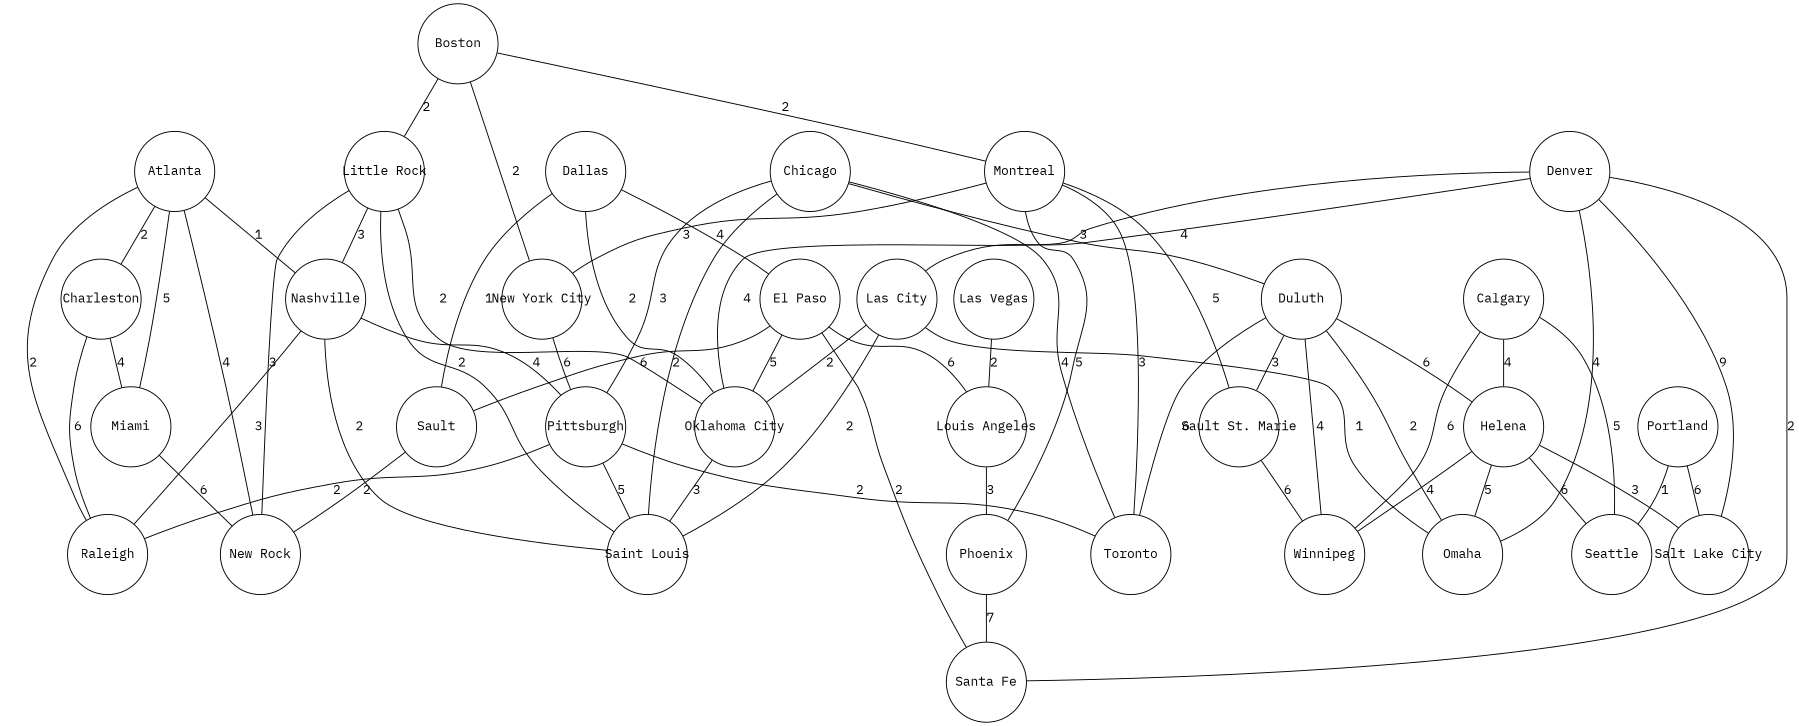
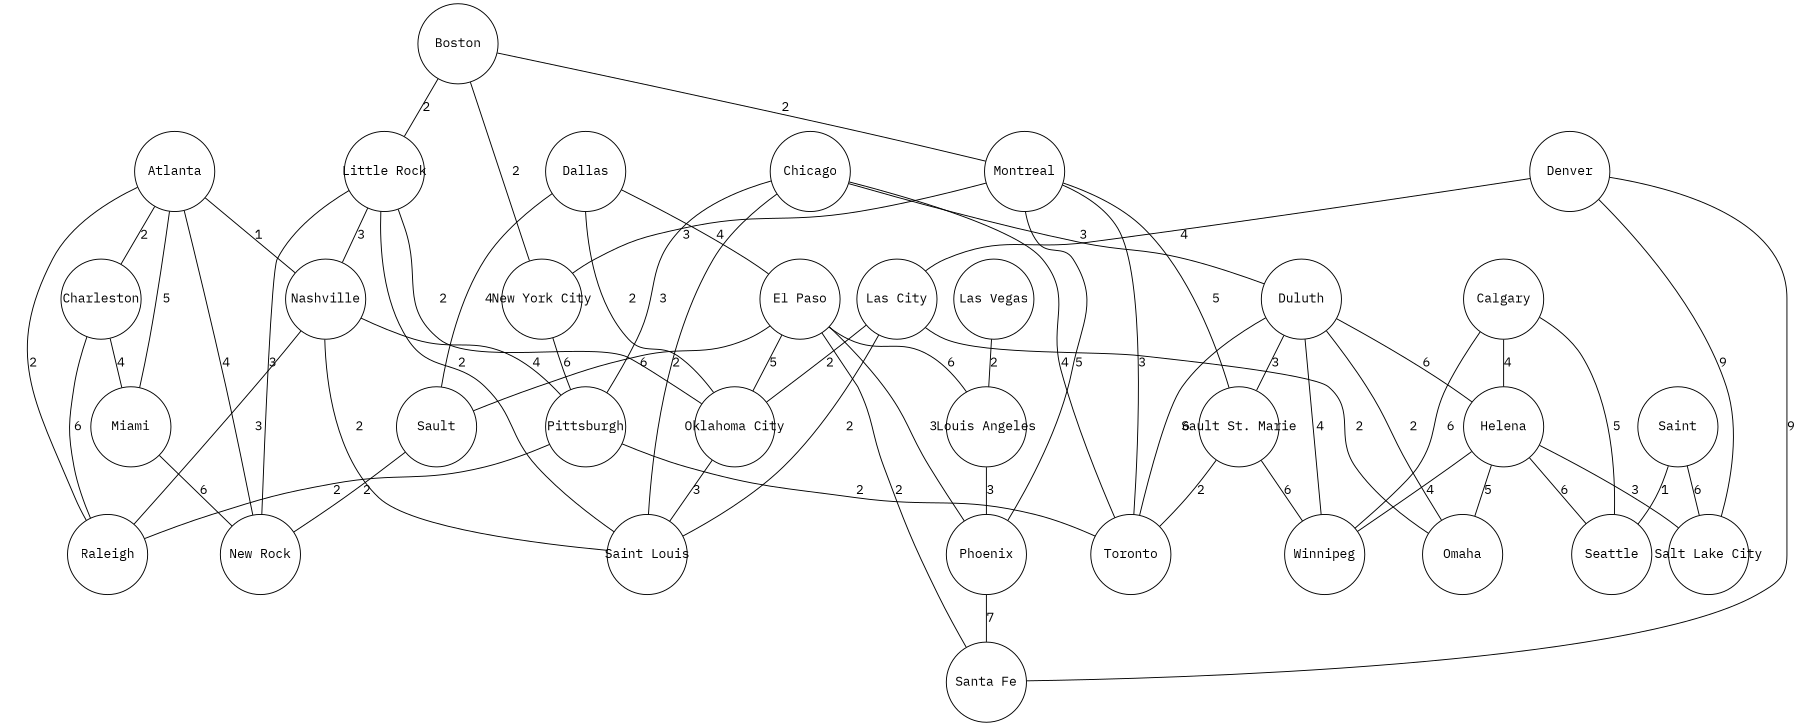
edge "Denver" -- "Oklahoma City": removed, label "4"
edge "Dallas" -- "Sault": label "1" -> "4"
edge "Denver" -- "Omaha": removed, label "4"
edge "El Paso" -- "Phoenix": added, label "3"
edge "Las City" -- "Omaha": label "1" -> "2"
node "Portland": label "Portland" -> "Saint"
edge "Denver" -- "Santa Fe": label "2" -> "9"
edge "Pittsburgh" -- "Saint Louis": removed, label "5"
edge "Sault St. Marie" -- "Toronto": added, label "2"
